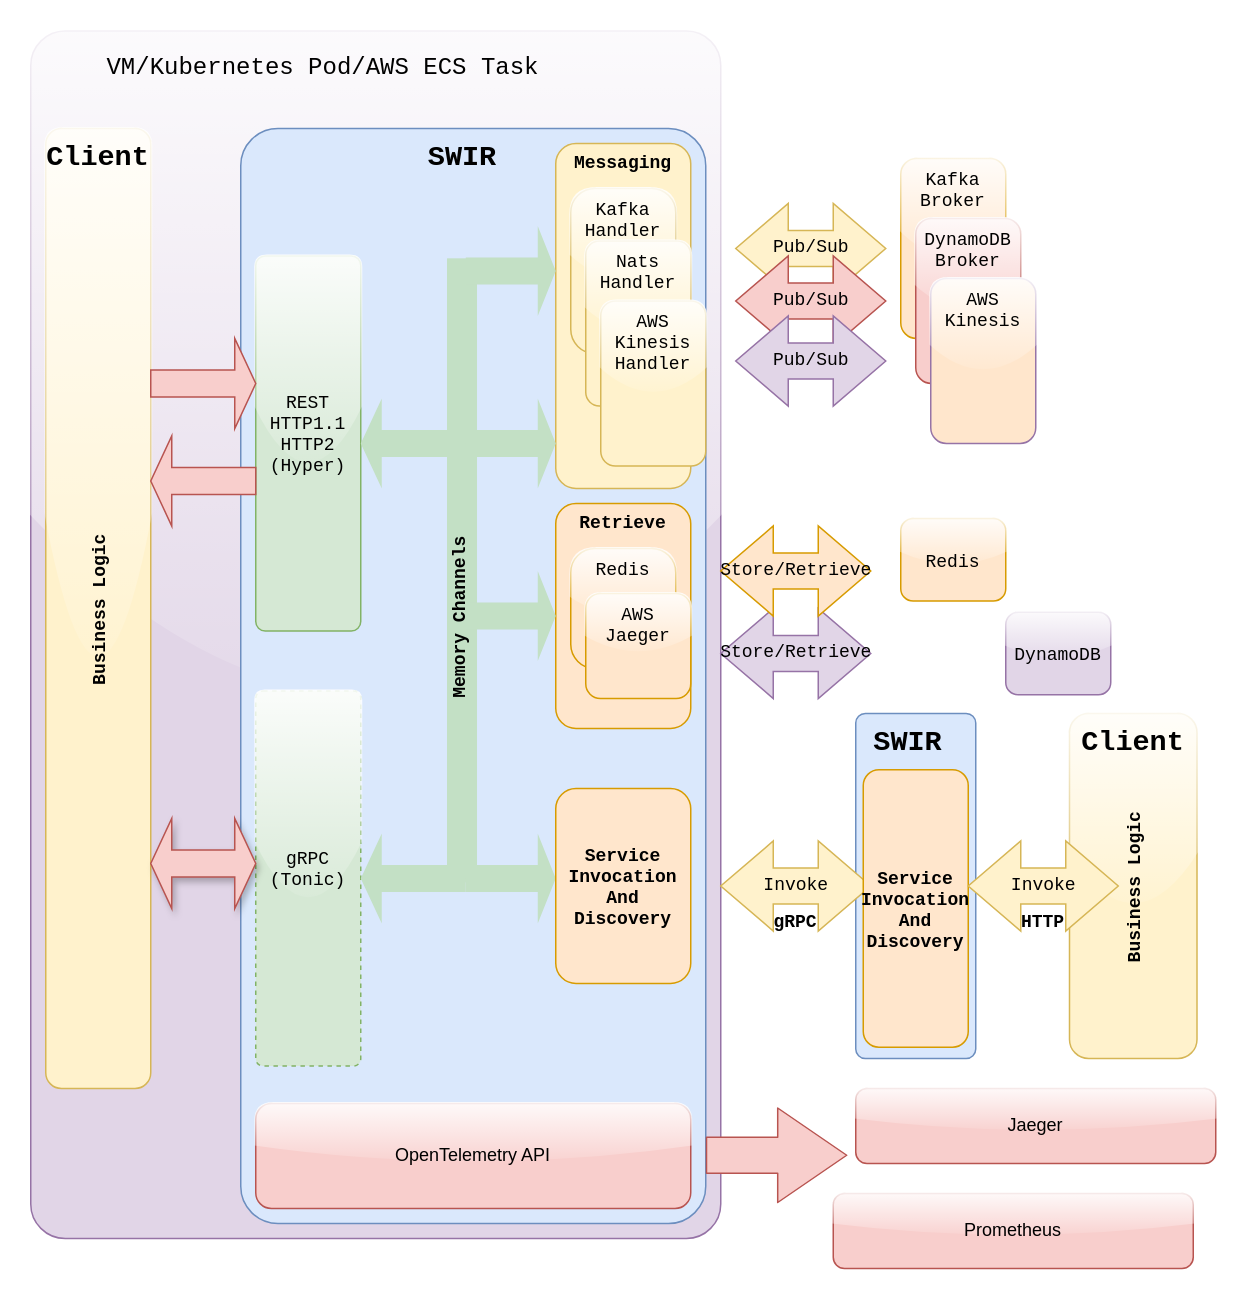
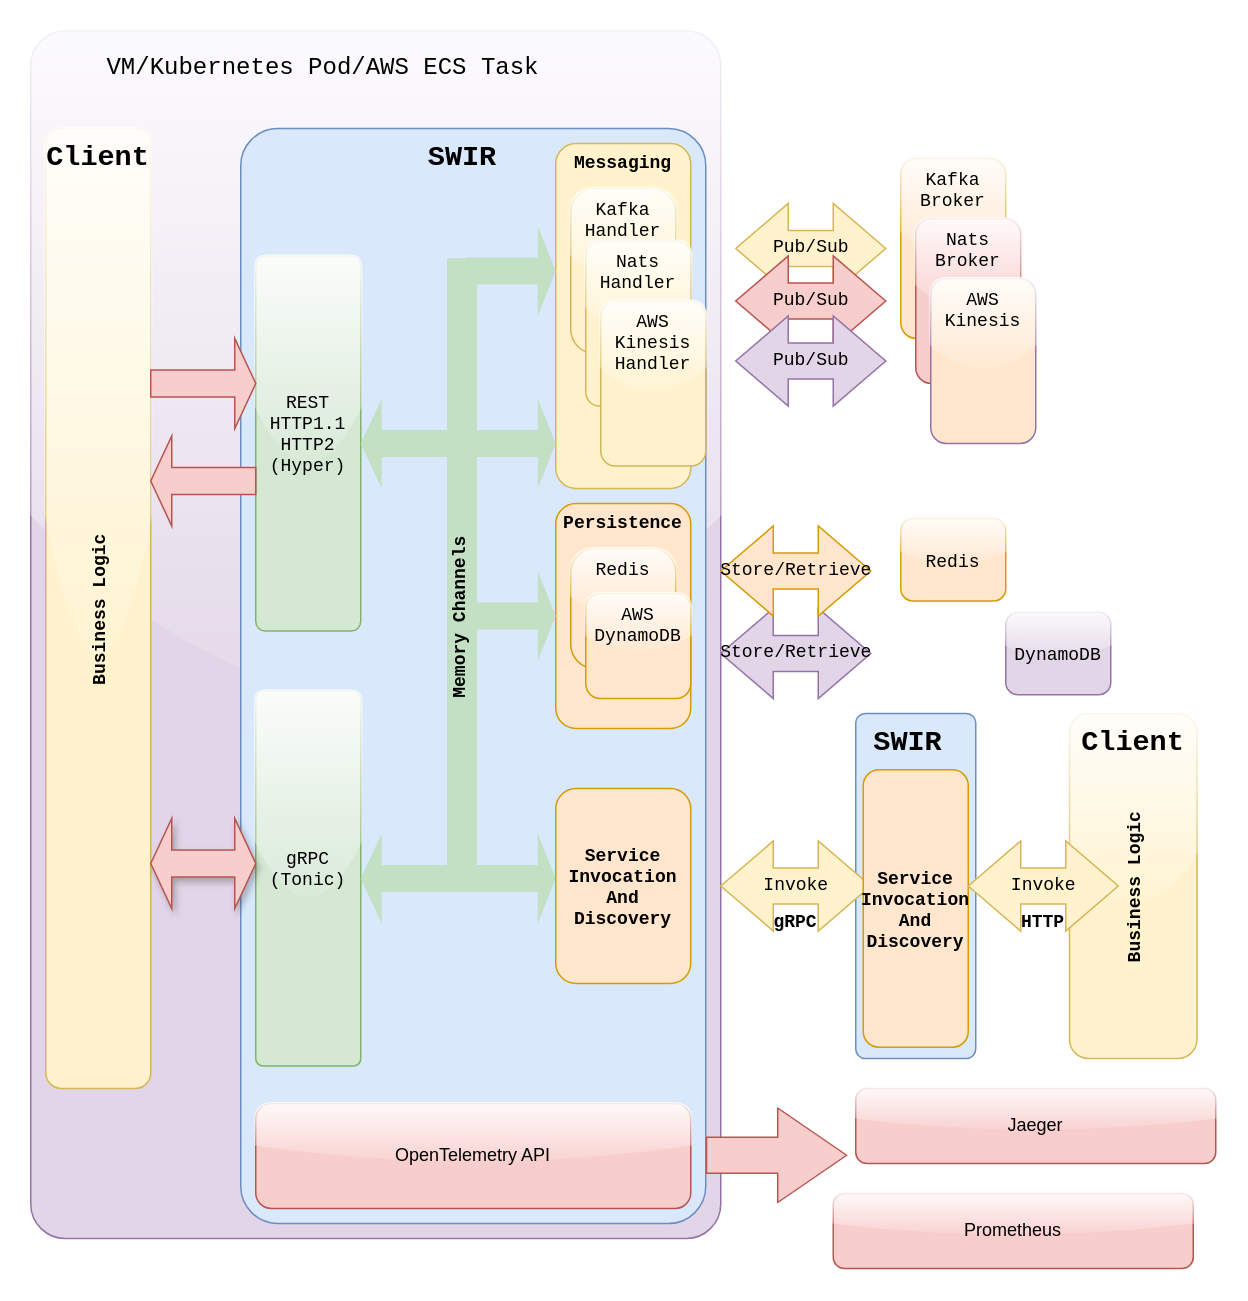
node "DynamoDB Broker": label "DynamoDB Broker" -> "Nats Broker"
node "Retrieve": label "Retrieve" -> "Persistence"
node "AWS Jaeger": label "AWS Jaeger" -> "AWS DynamoDB"
node "gRPC (Tonic)": style dashed -> solid
